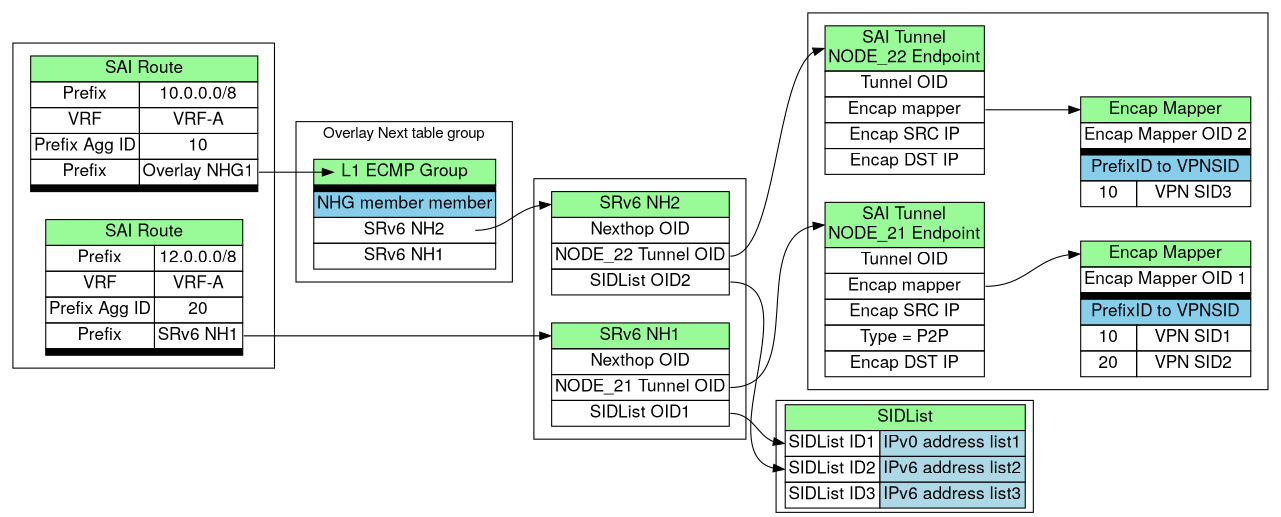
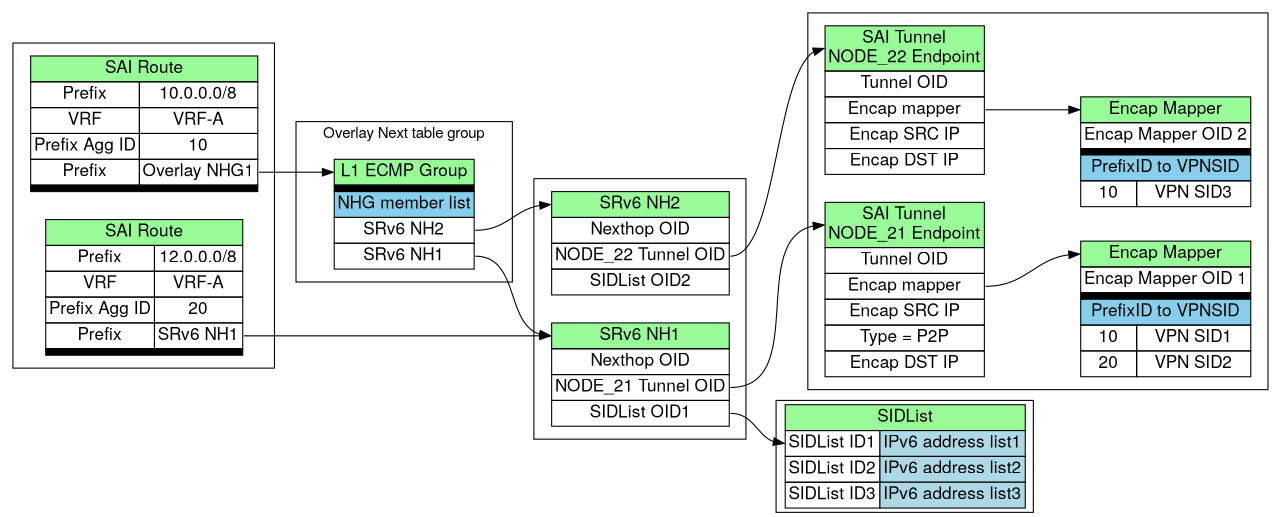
node "L1 ECMP Group": text "NHG member member" -> "NHG member list"
edge "L1 ECMP Group" -> "SRv6 NH1": added
edge "SRv6 NH2" -> "SIDList": removed
node "SIDList": text "IPv0 address list1" -> "IPv6 address list1"
